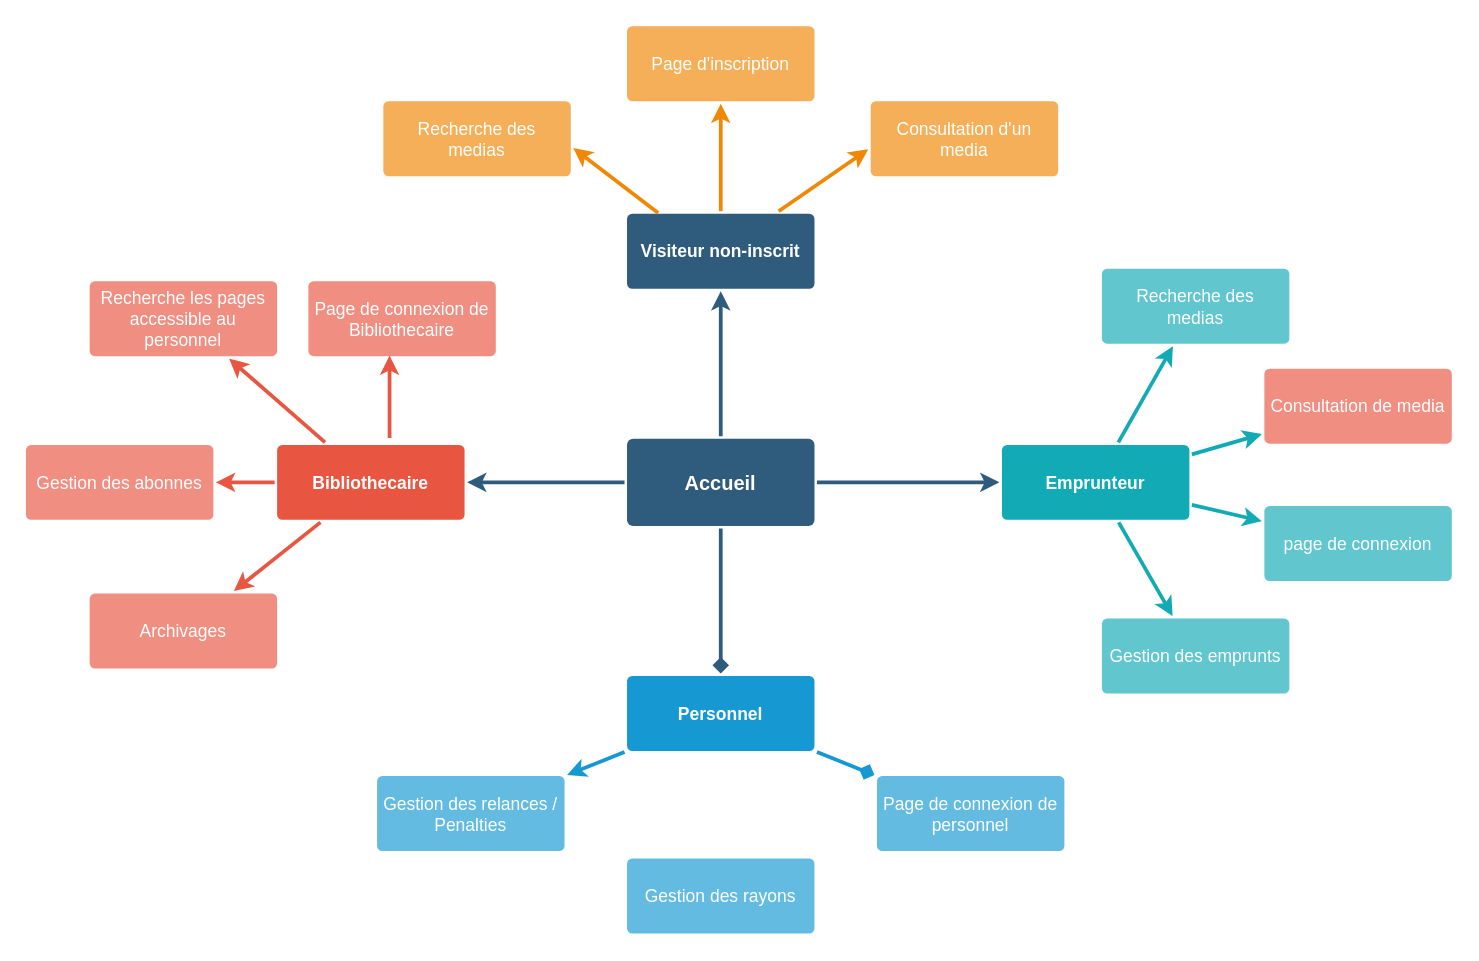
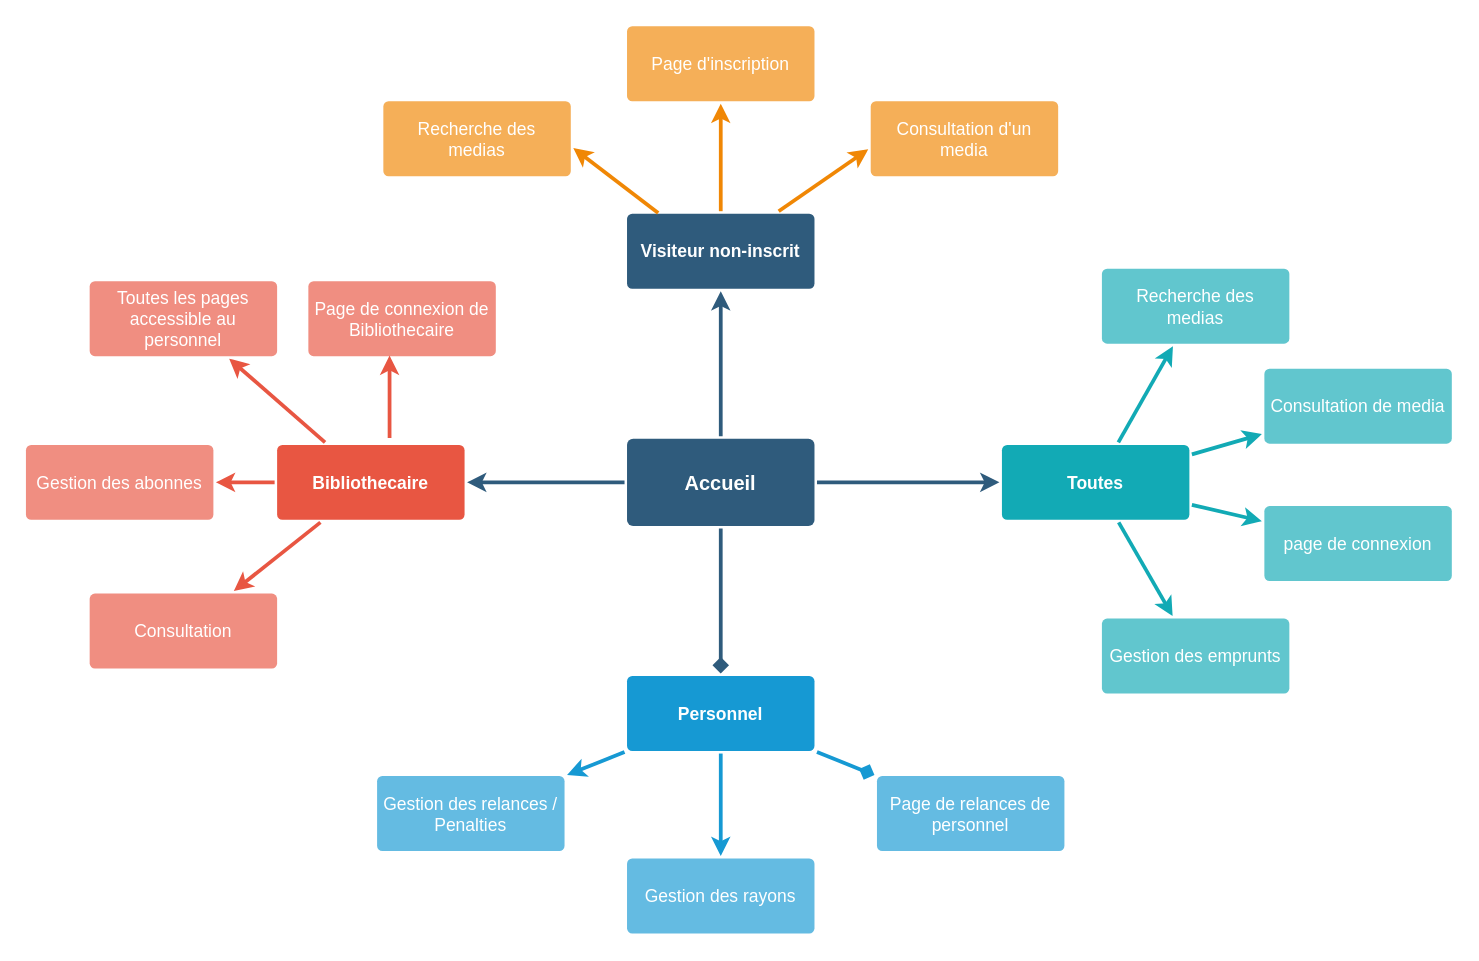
node "Recherche les pages accessible au personnel": label "Recherche les pages accessible au personnel" -> "Toutes les pages accessible au personnel"
node "Consultation de media": fillcolor #f08e81 -> #61c6ce
node "Emprunteur": label "Emprunteur" -> "Toutes"
node "Archivages": label "Archivages" -> "Consultation"
edge "Personnel" -> "Gestion des rayons": added
node "Page de connexion de personnel": label "Page de connexion de personnel" -> "Page de relances de personnel"
